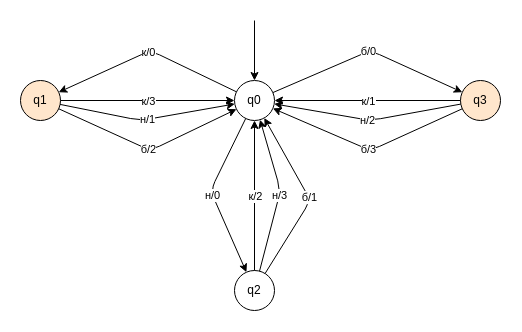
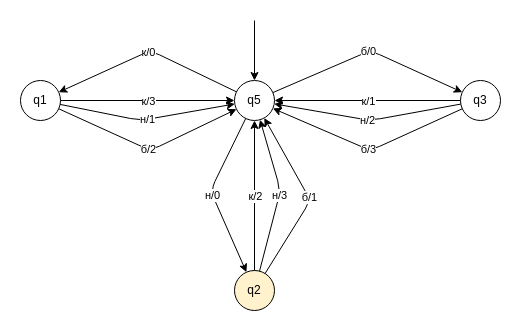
node "q1": fillcolor #ffe6cc -> #ffffff
node "q0": label "q0" -> "q5"
node "q3": fillcolor #ffe6cc -> #ffffff
node "q2": fillcolor #ffffff -> #fff2cc
